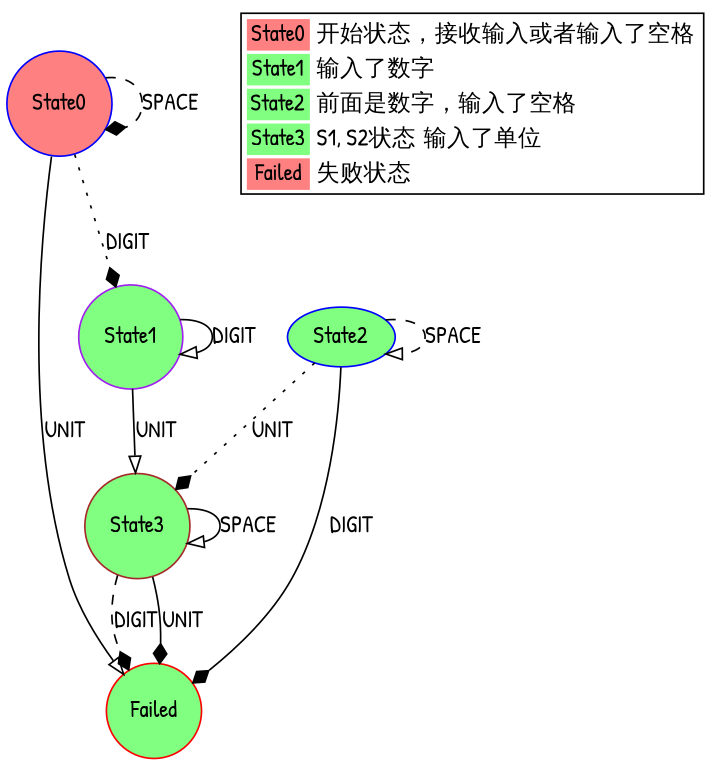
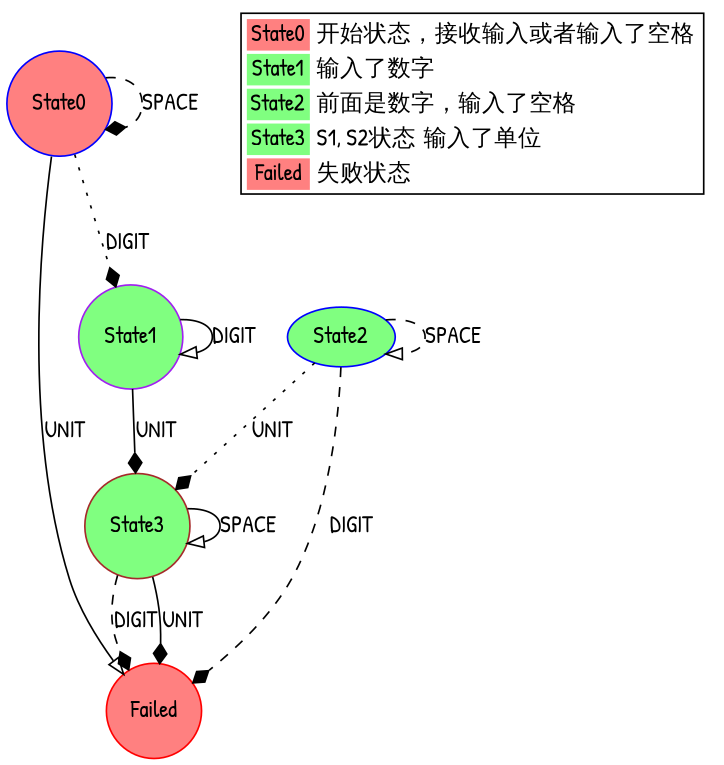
edge "State1" -> "State3": arrowhead onormal -> diamond
edge "State2" -> "Failed": style solid -> dashed
node "Failed": fillcolor #80ff80 -> #ff8080
